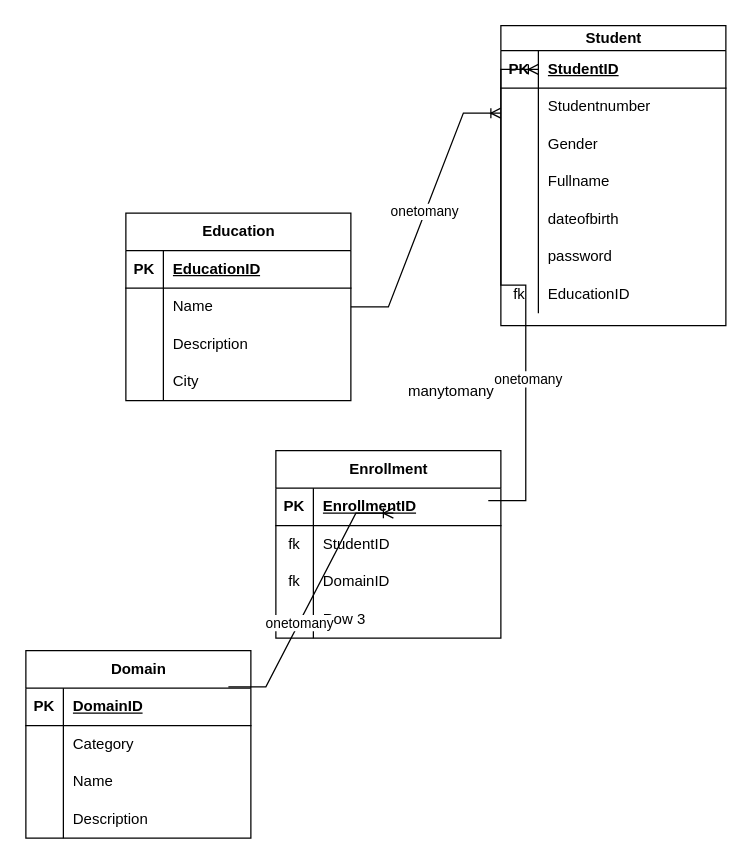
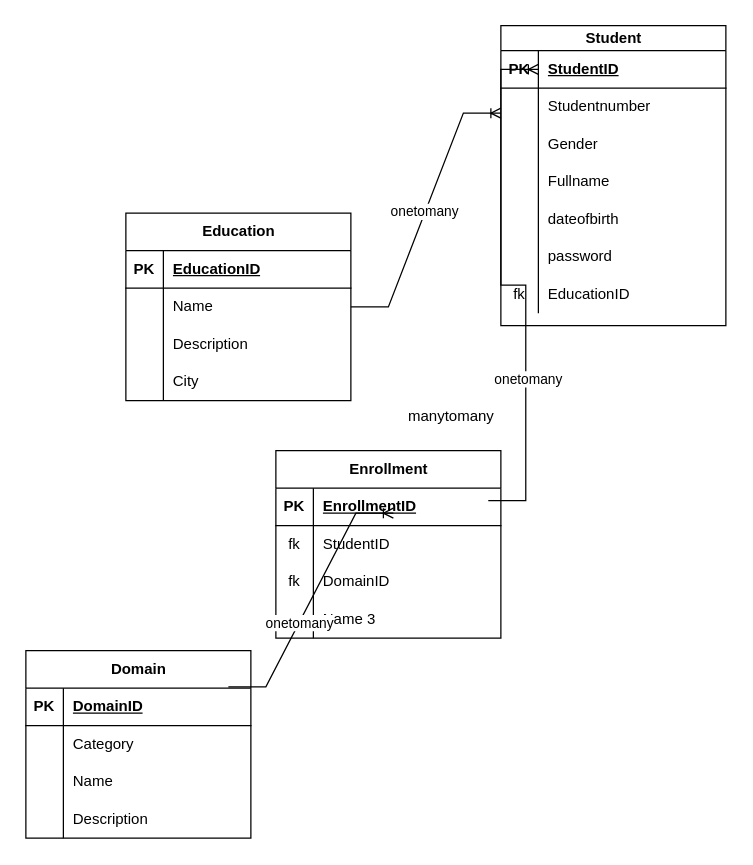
node "manytomany": moved (451, 392) -> (451, 417)
node "Row 3": label "Row 3" -> "Name 3"
